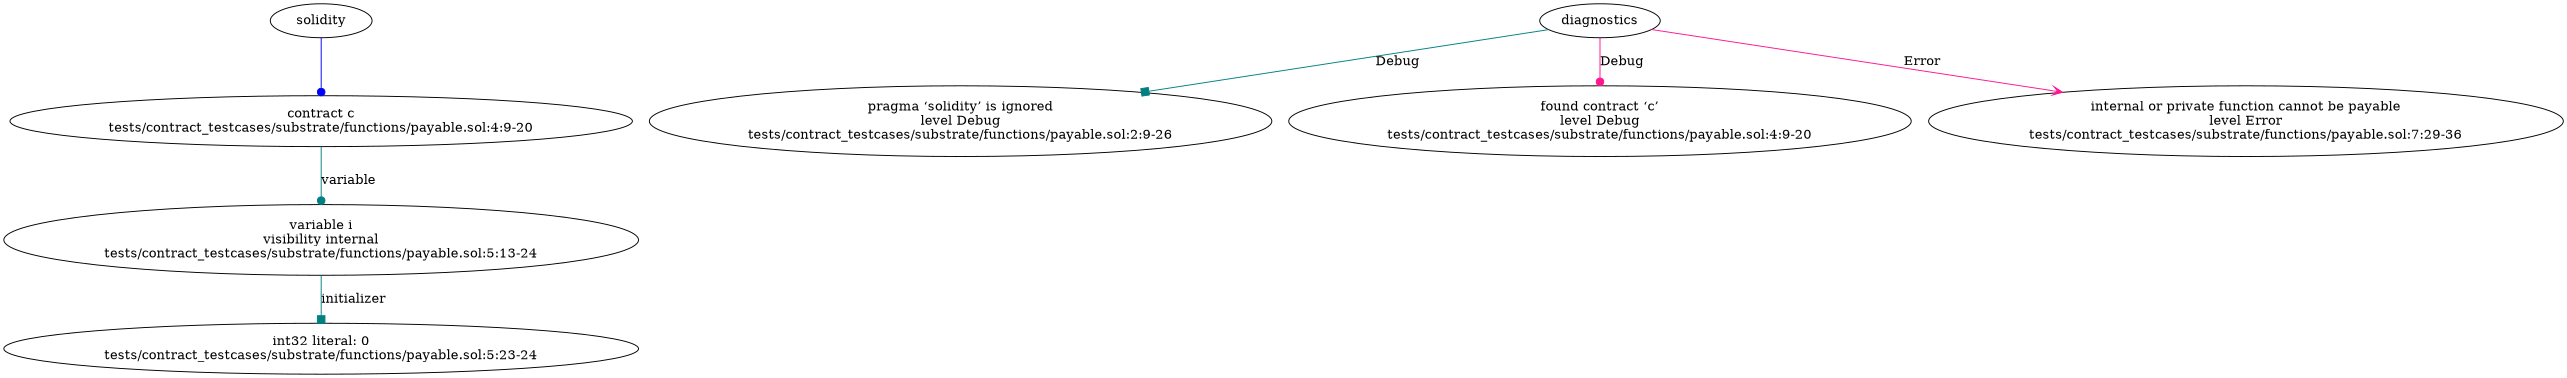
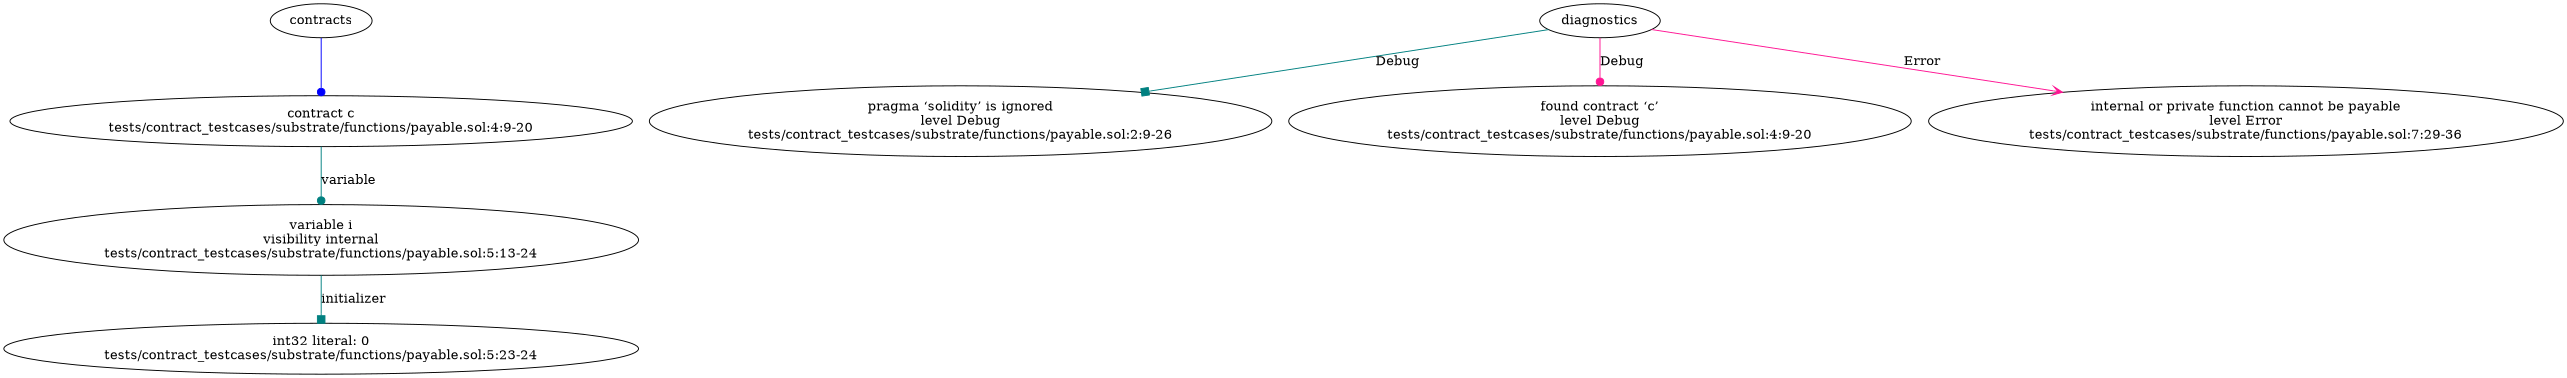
node "solidity": label "solidity" -> "contracts"
